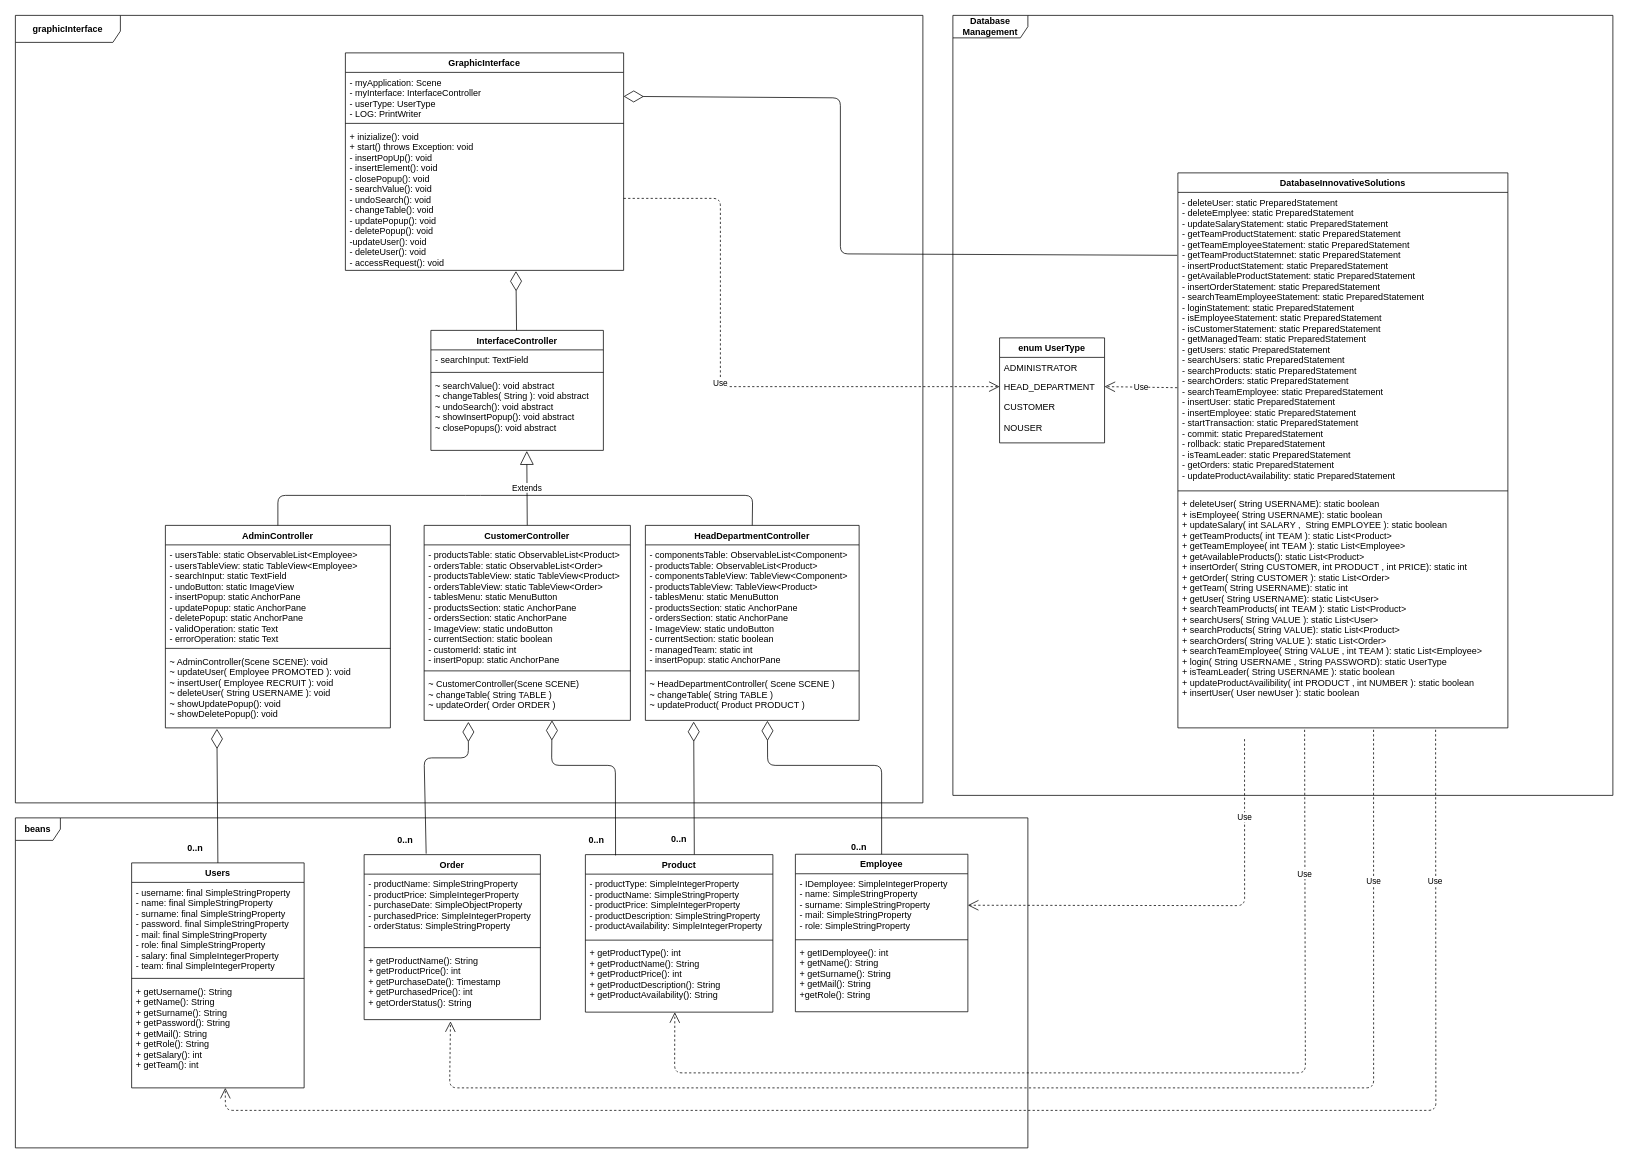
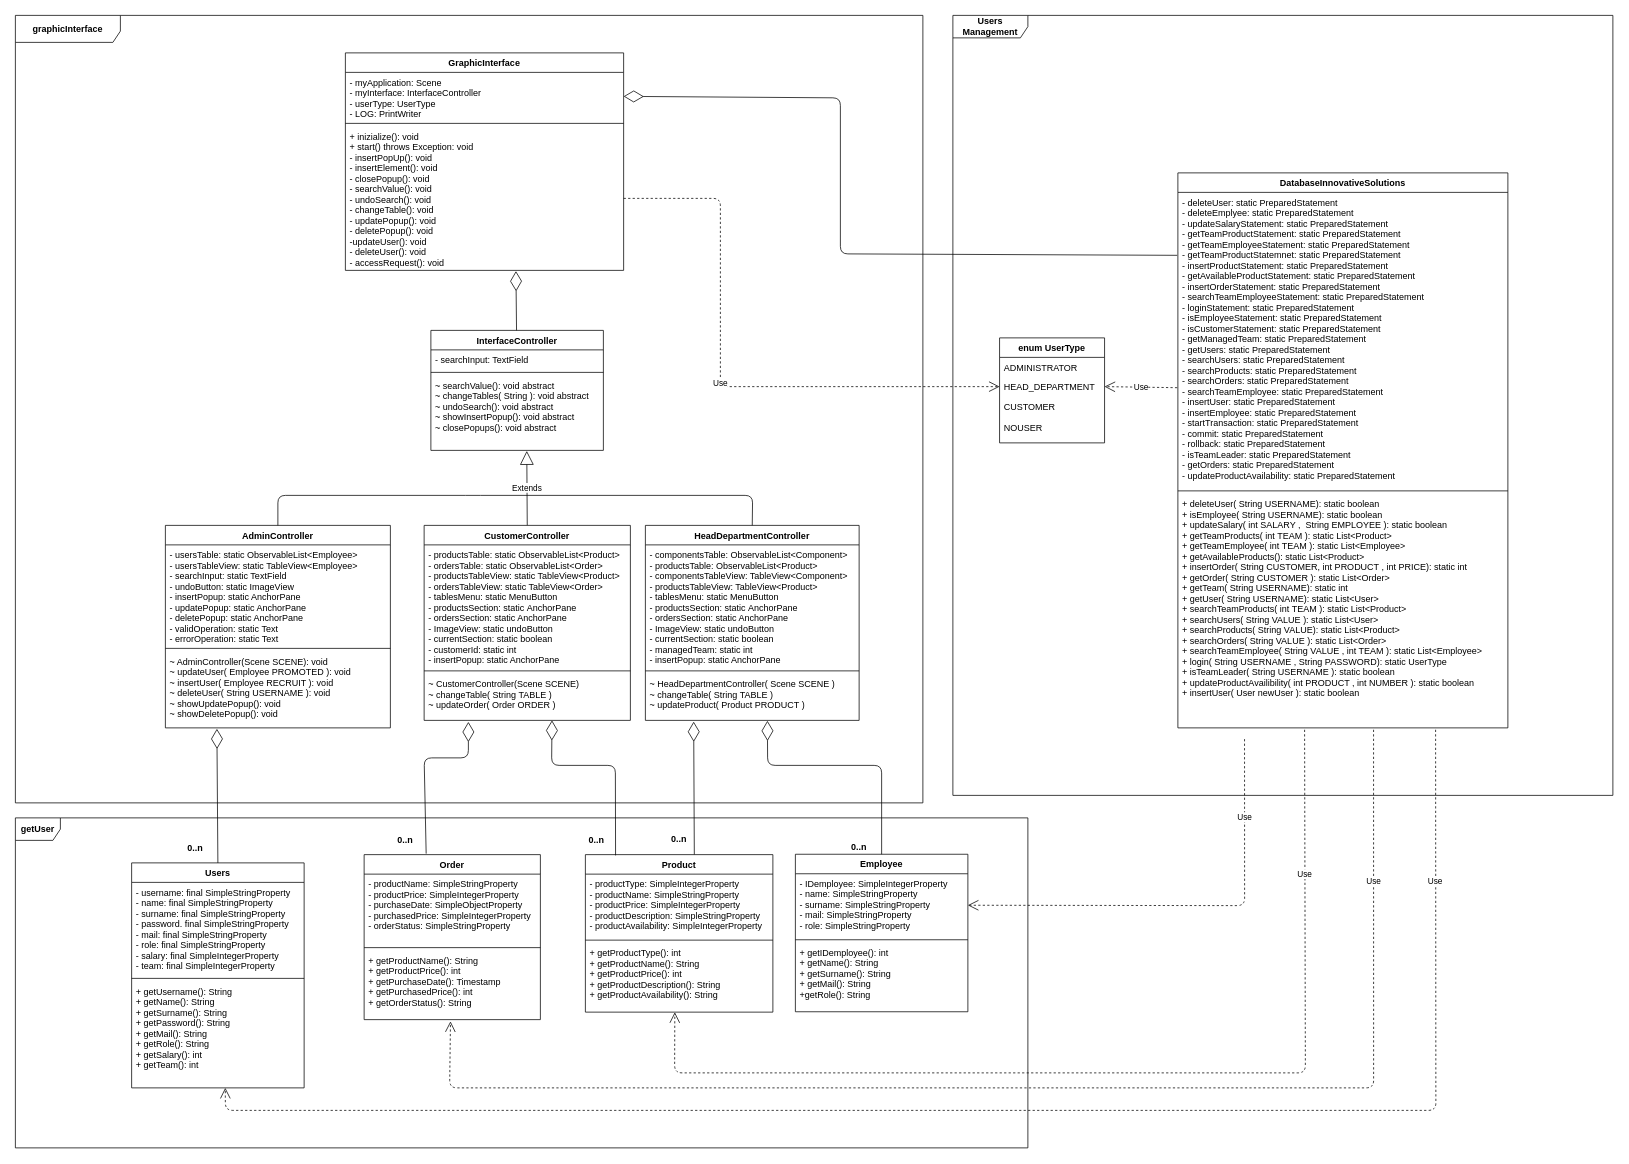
node "Database Management": label "Database Management" -> "Users Management"
node "beans": label "beans" -> "getUser"
